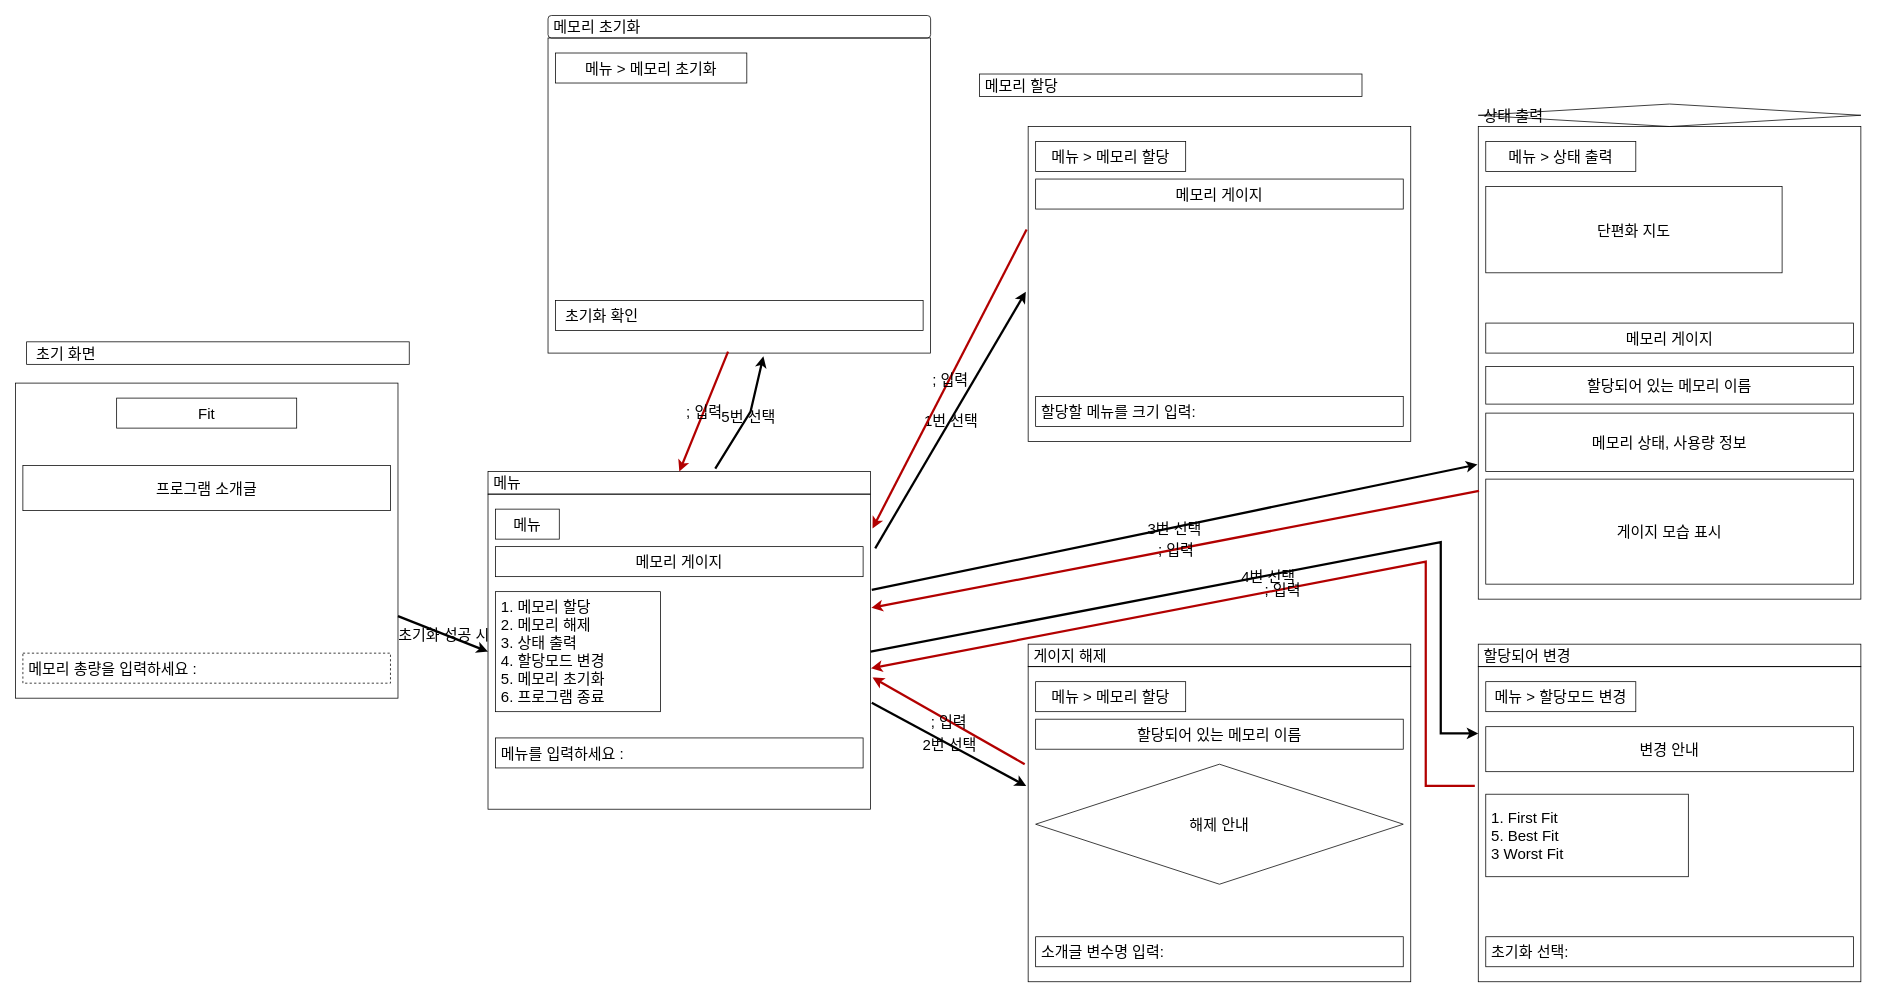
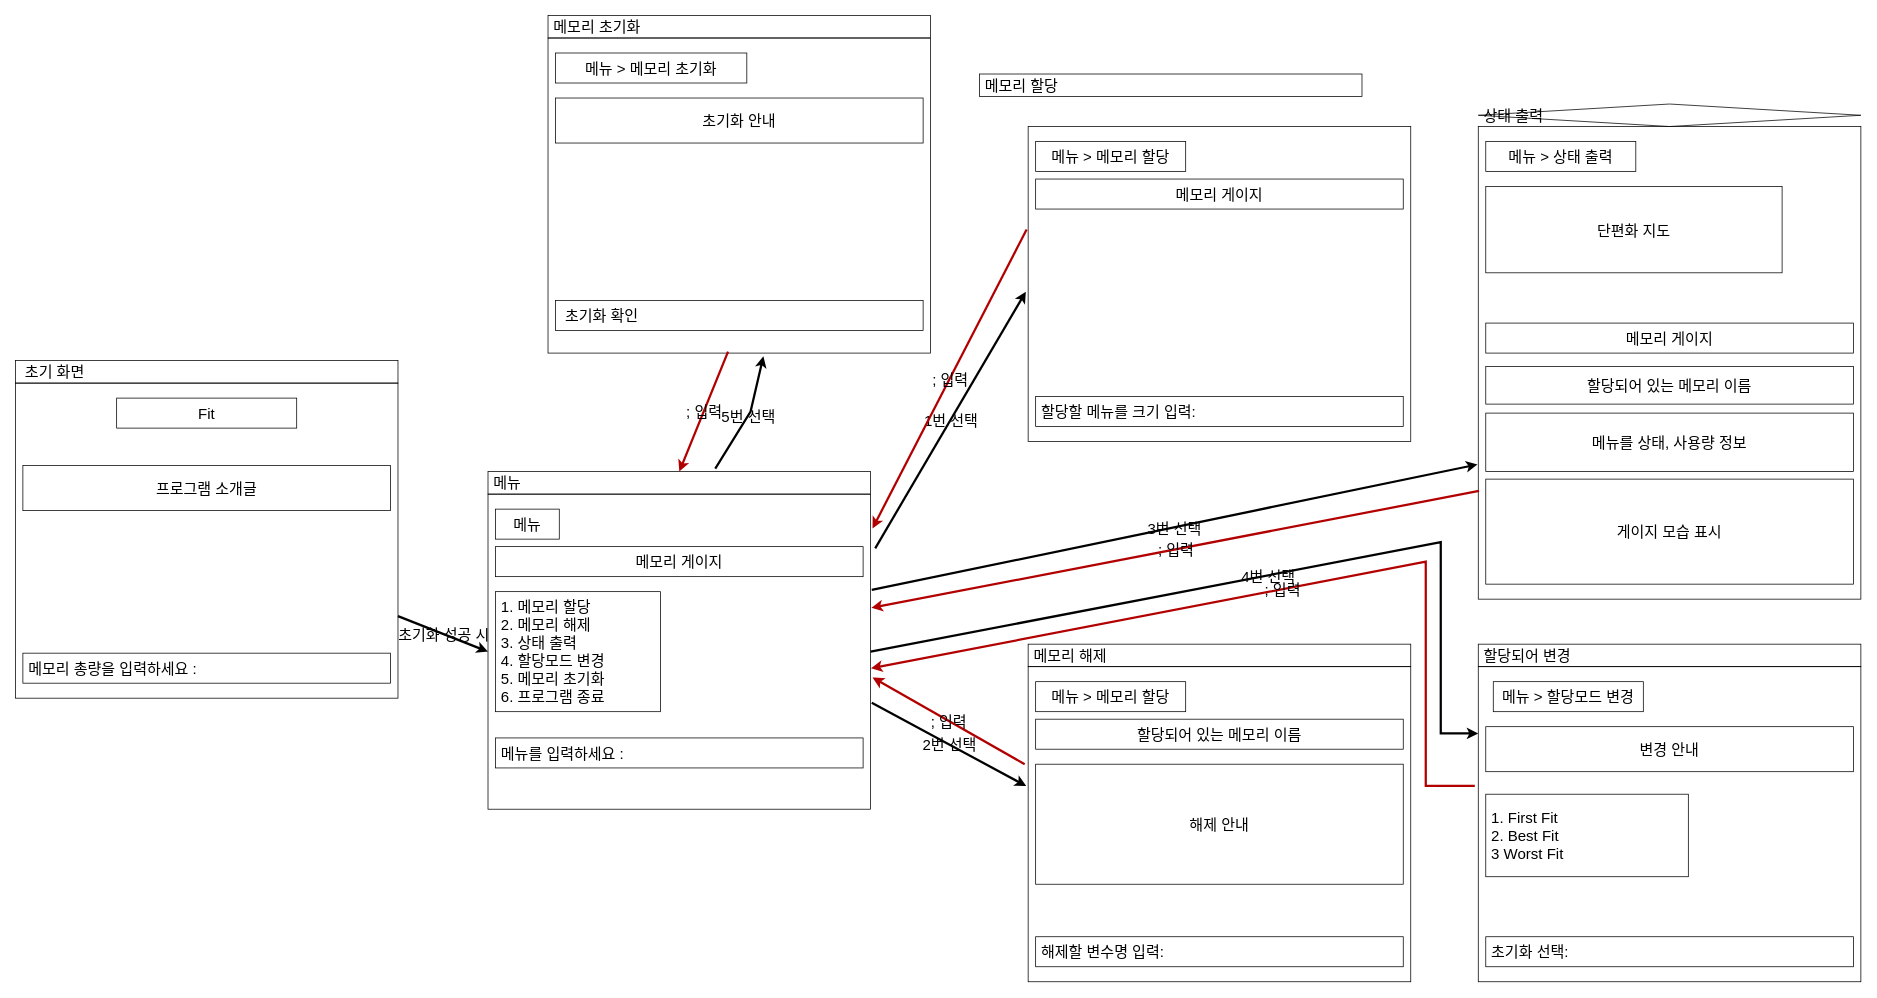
node "메모리 초기화": shape rounded rectangle -> rectangle
node "초기화 안내": added
node "초기 화면": moved (218, 353) -> (207, 372)
node "메모리 상태, 사용량 정보": label "메모리 상태, 사용량 정보" -> "메뉴를 상태, 사용량 정보"
node "게이지 해제": label "게이지 해제" -> "메모리 해제"
node "메모리 총량을 입력하세요 :": style dashed -> solid
node "메뉴 > 할당모드 변경": moved (1560, 696) -> (1568, 696)
node "해제 안내": shape diamond -> rectangle
node "1. First Fit 5. Best Fit 3 Worst Fit": label "1. First Fit 5. Best Fit 3 Worst Fit" -> "1. First Fit 2. Best Fit 3 Worst Fit"
node "소개글 변수명 입력:": label "소개글 변수명 입력:" -> "해제할 변수명 입력:"
